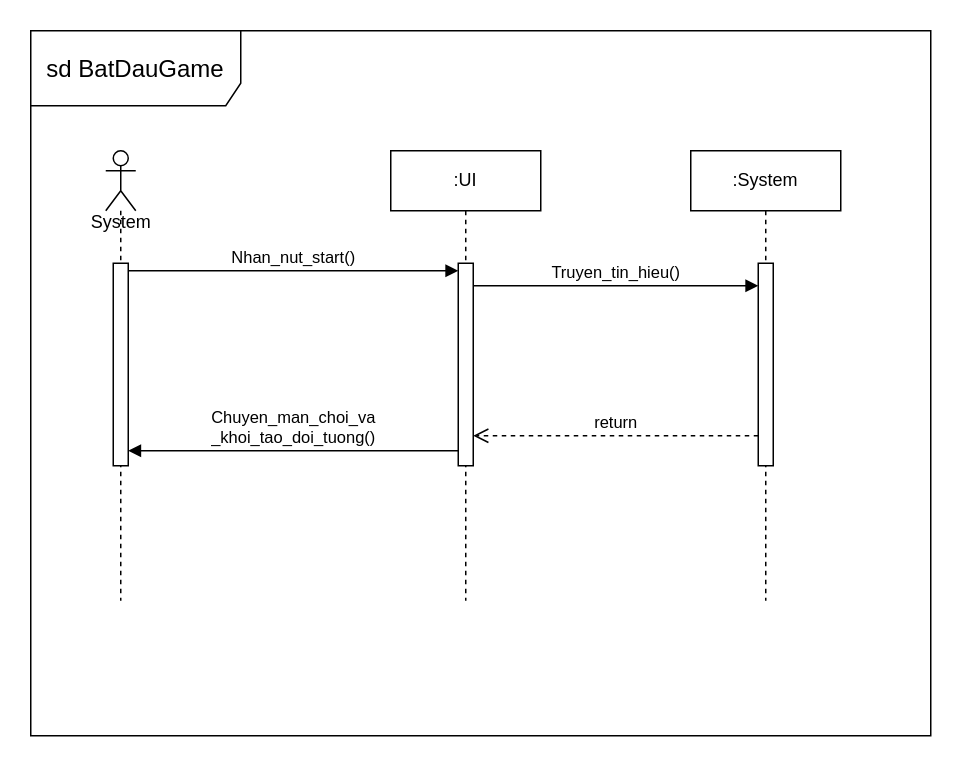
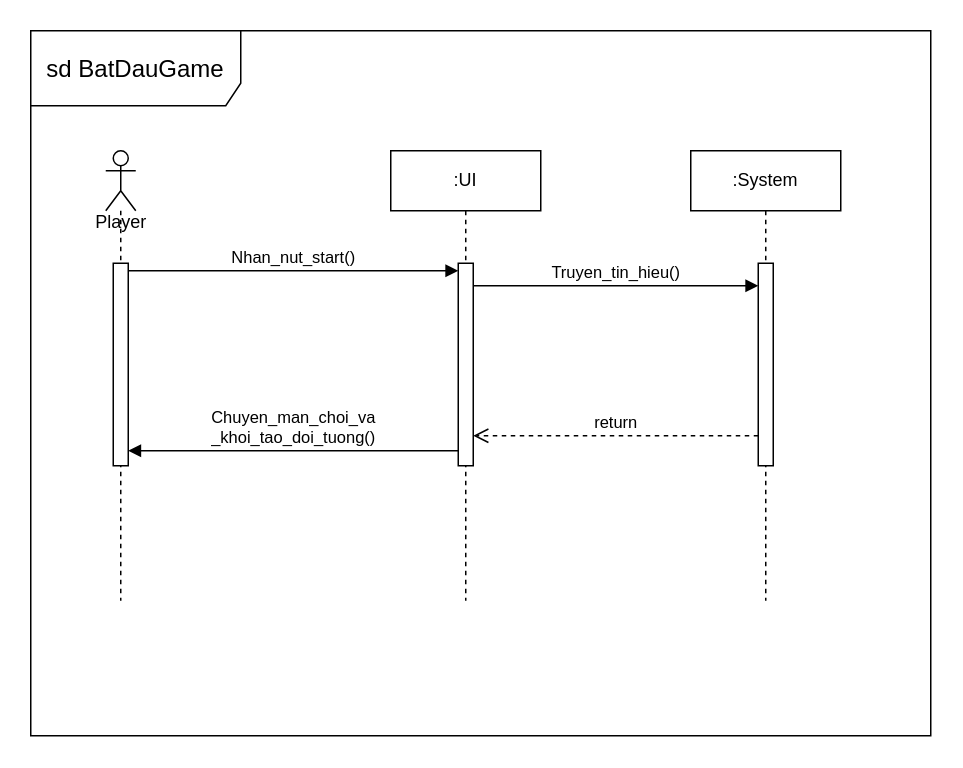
node "System": label "System" -> "Player"
